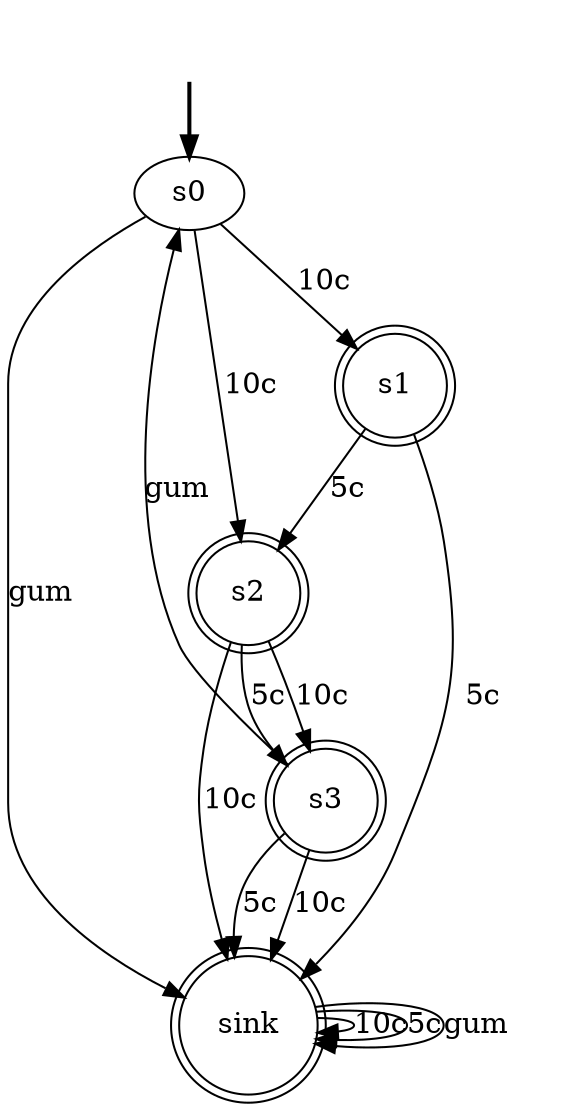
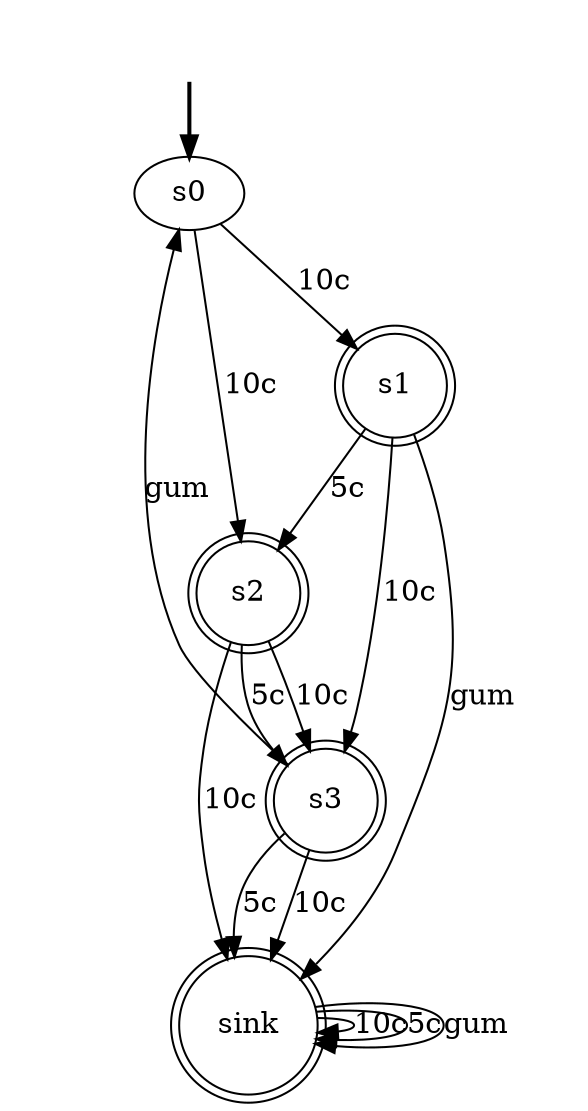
edge "s1" -> "s3": added, label "10c"
edge "s0" -> "sink": removed, label "gum"
edge "s1" -> "sink": label "5c" -> "gum"
